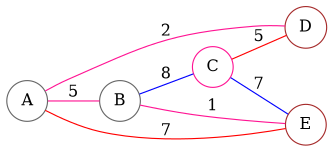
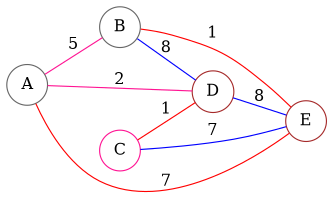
edge "D" -- "C": label "5" -> "1"
edge "C" -- "B": now "D" -- "B"
edge "D" -- "E": added, label "8"
edge "B" -- "E": color deeppink -> red
